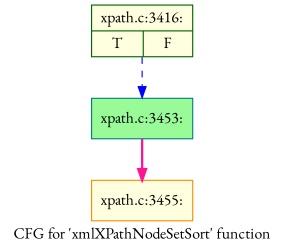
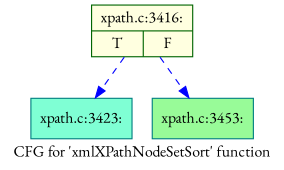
node "xpath.c:3423:": added
node "xpath.c:3455:": removed
